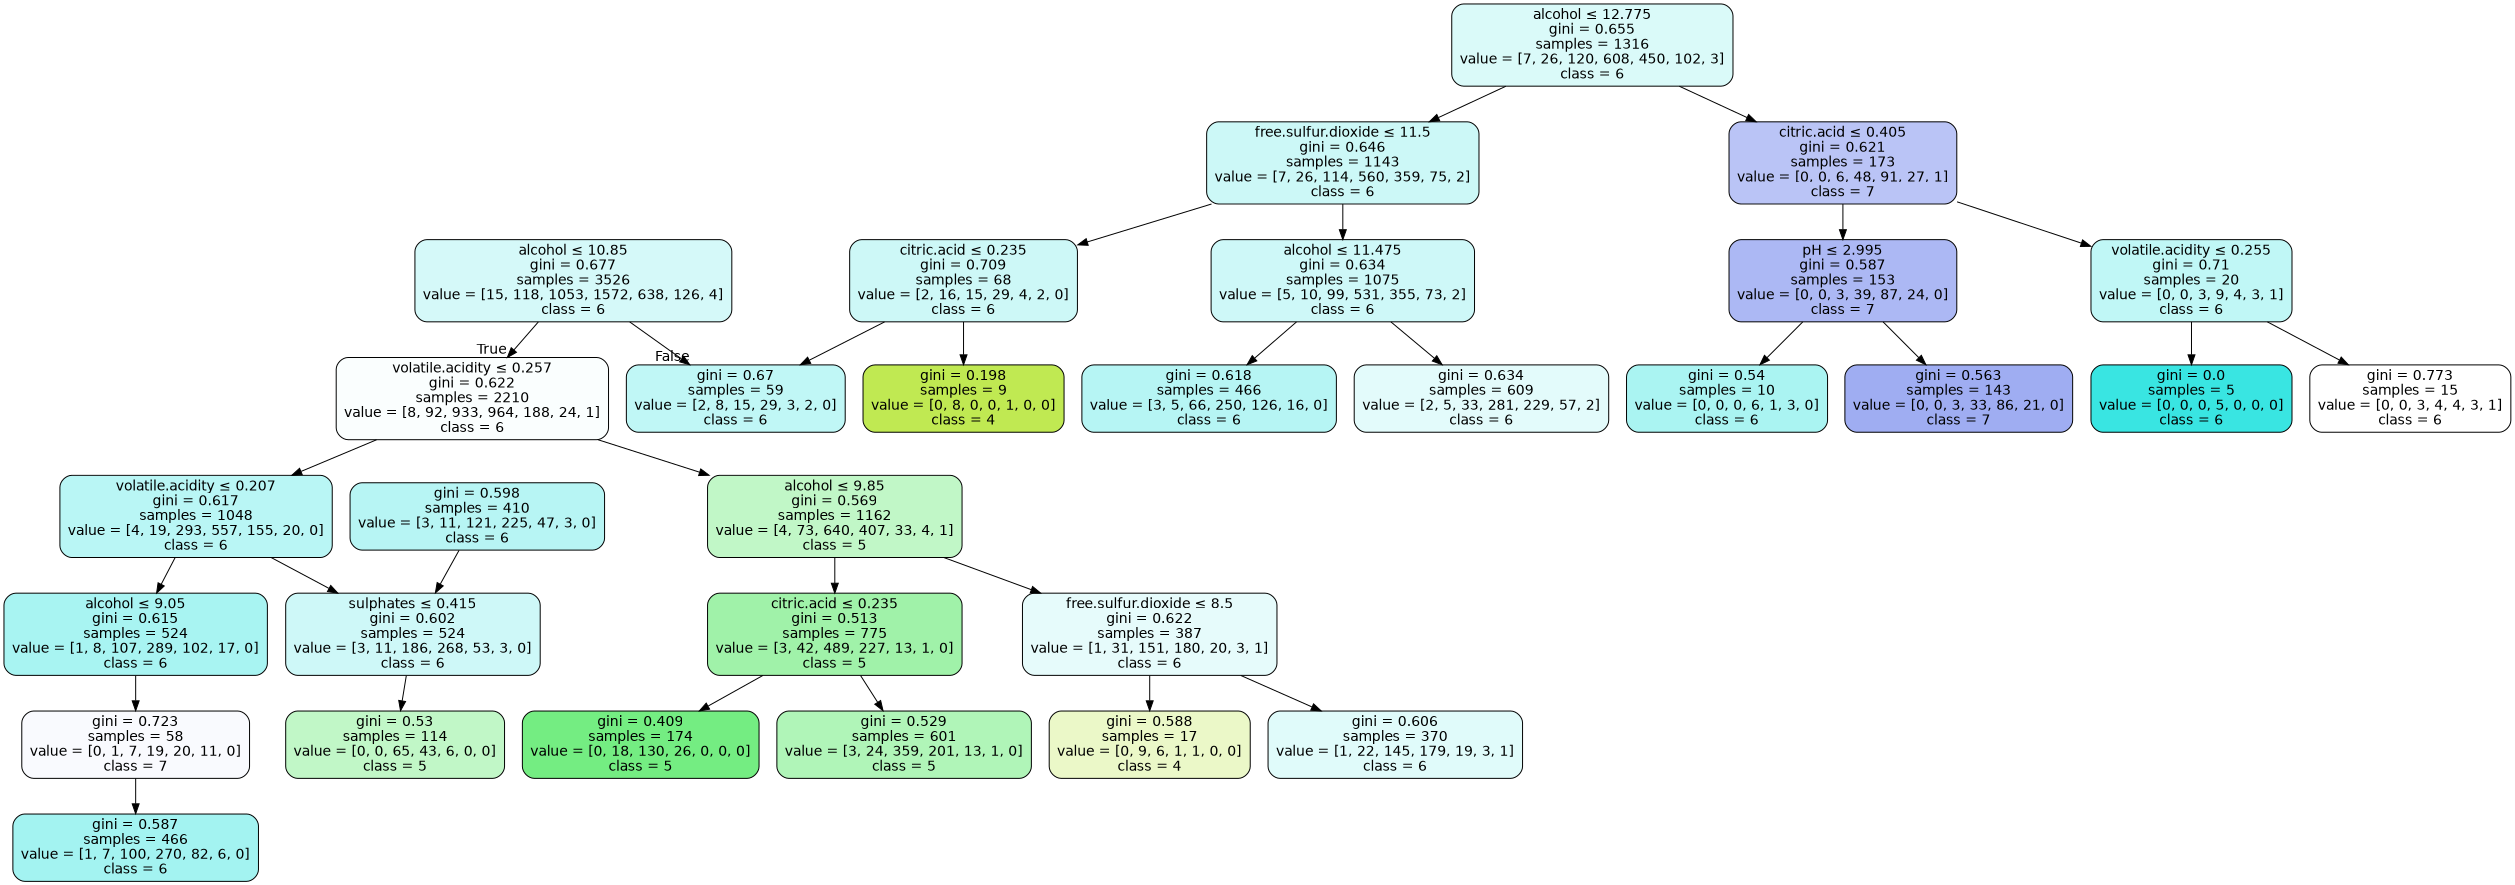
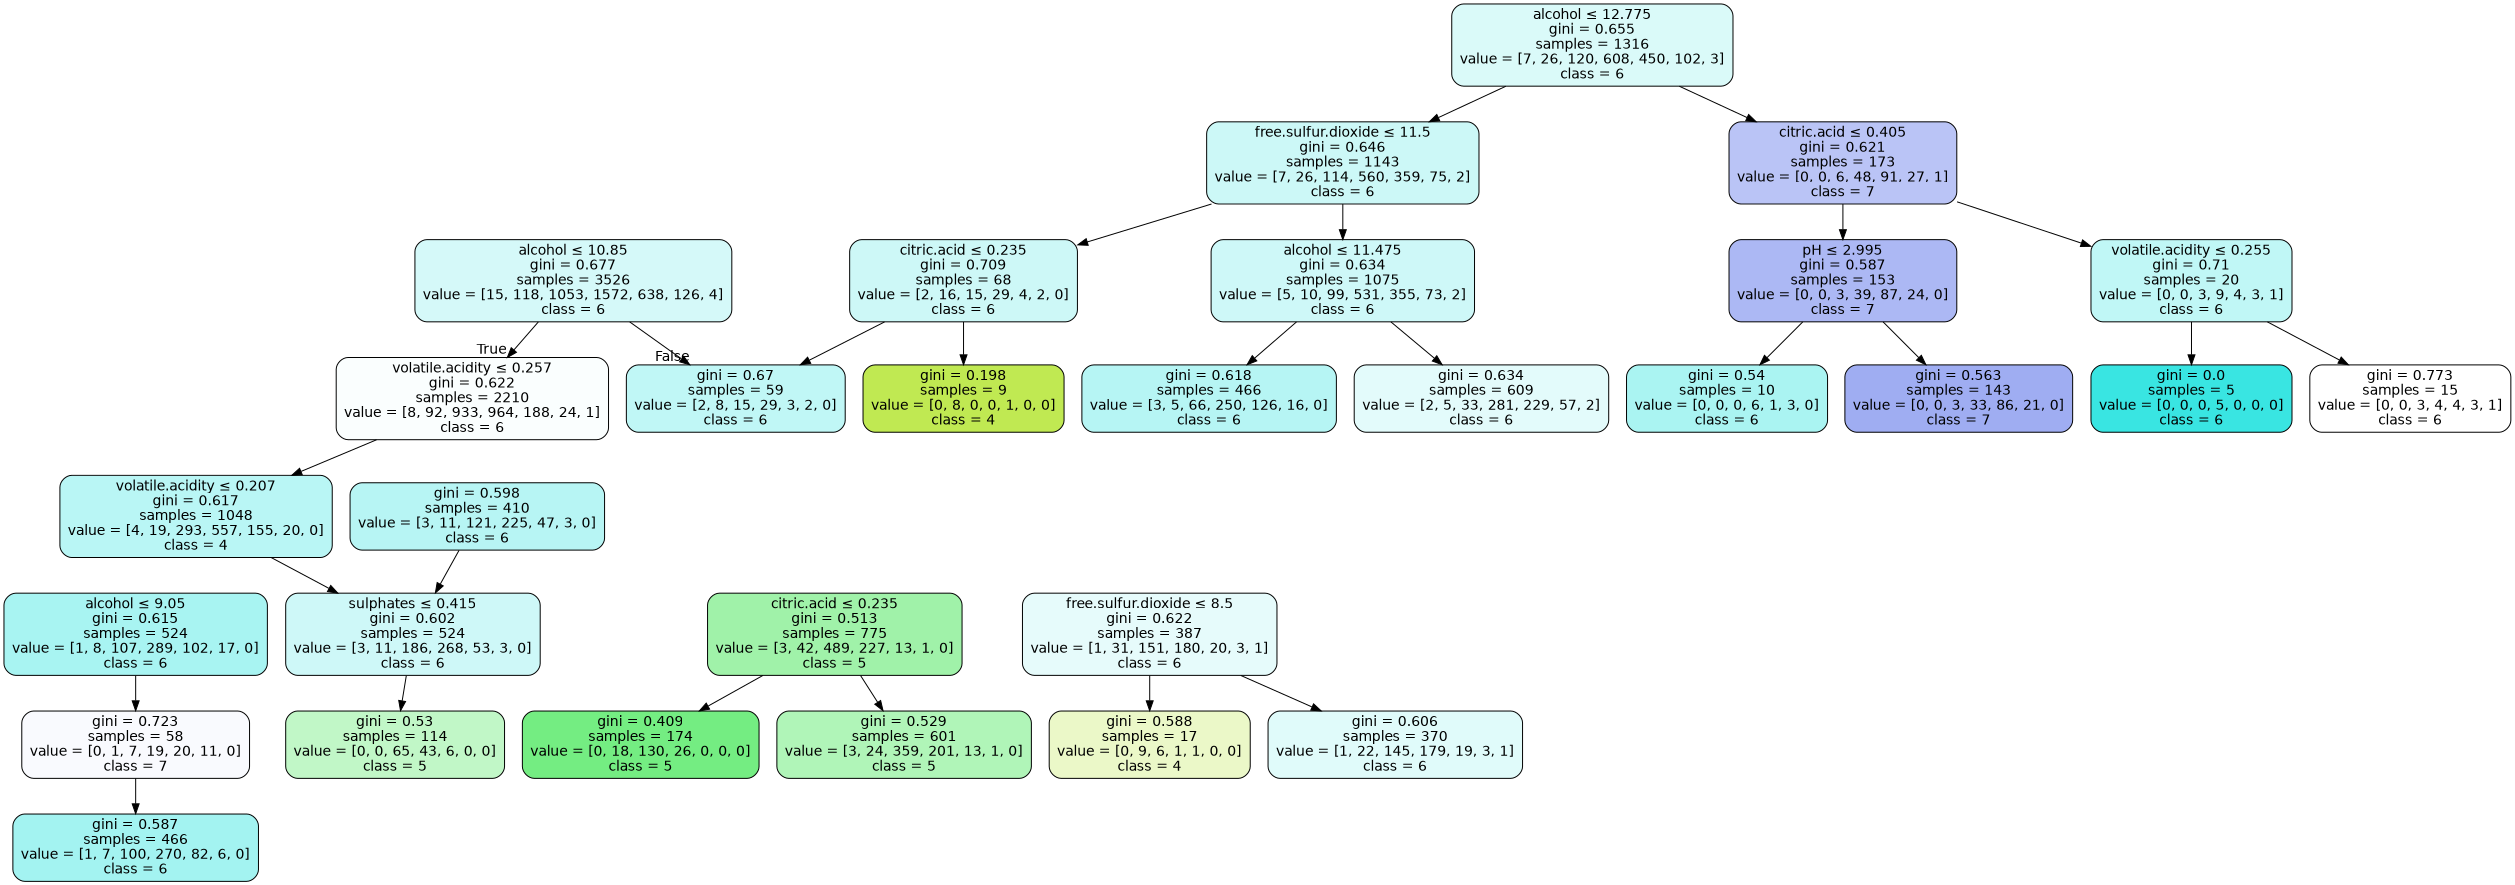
node "alcohol ≤ 9.85": removed
node "volatile.acidity ≤ 0.207": text "class = 6" -> "class = 4"
edge "volatile.acidity ≤ 0.207" -> "alcohol ≤ 9.05": removed
